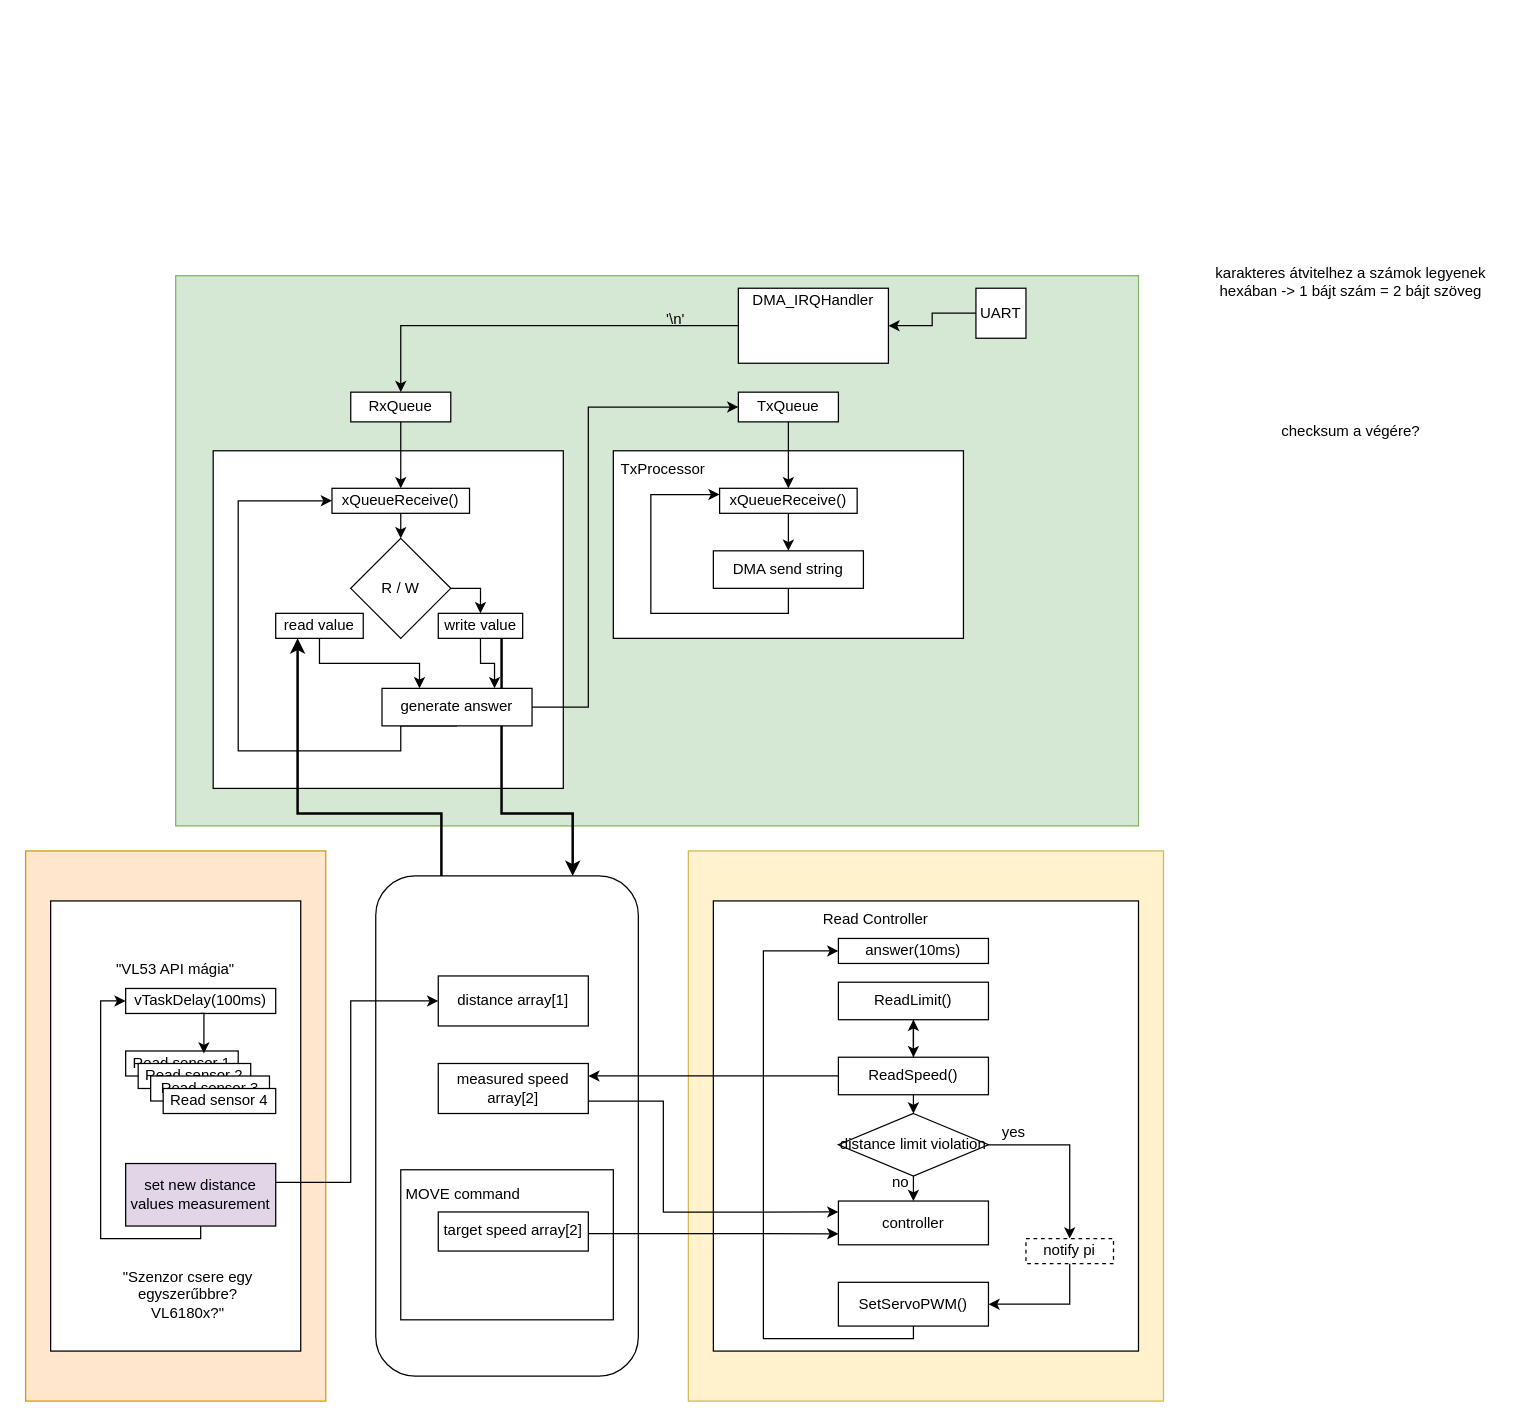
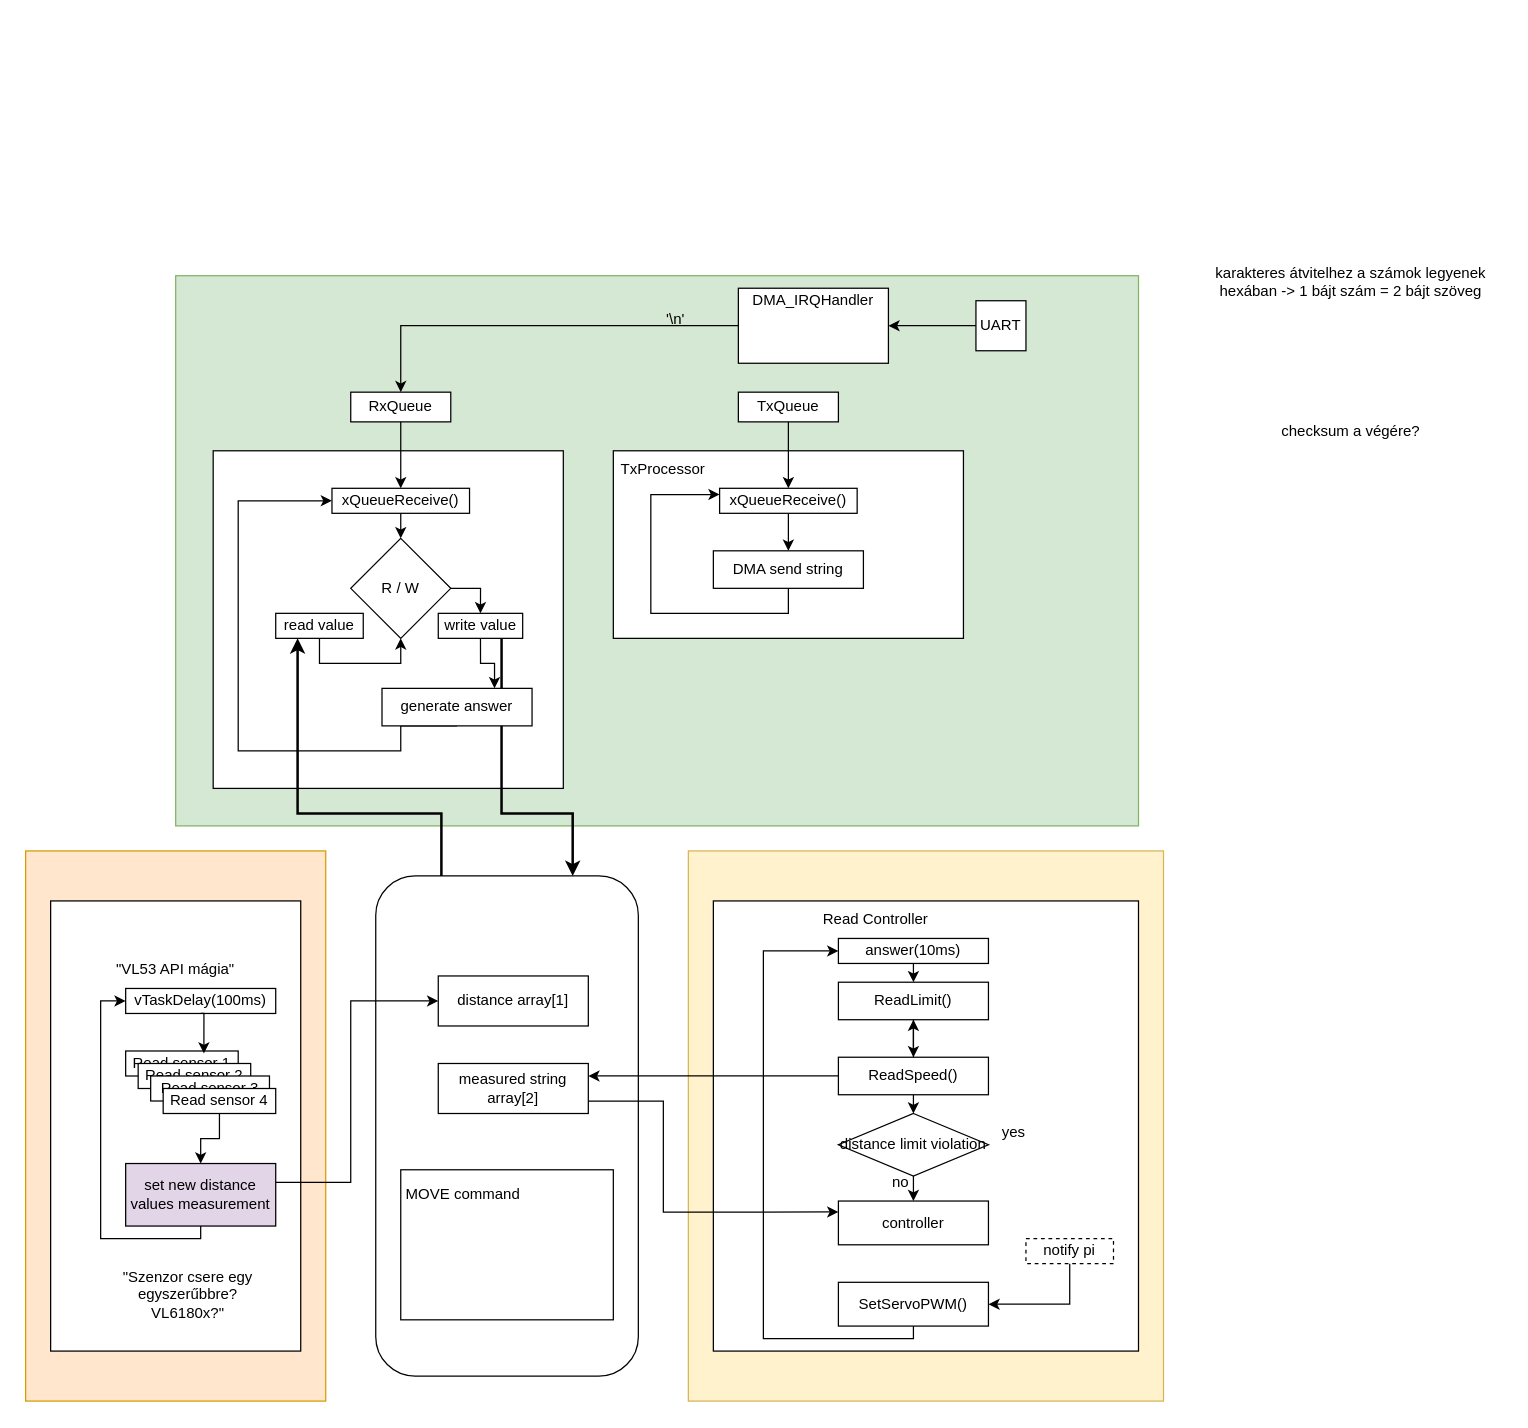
node "UART": moved (1001, 313) -> (1001, 326)
edge "generate answer" -> "TxQueue": removed
edge "read value" -> "generate answer": now "read value" -> "R / W"
edge "answer(10ms)" -> "ReadLimit()": added
node "measured speed array[2]": label "measured speed array[2]" -> "measured string array[2]"
edge "Read sensor 4" -> "set new distance values measurement": added
edge "distance limit violation" -> "notify pi": removed
node "target speed array[2]": removed
edge "target speed array[2]" -> "controller": removed
